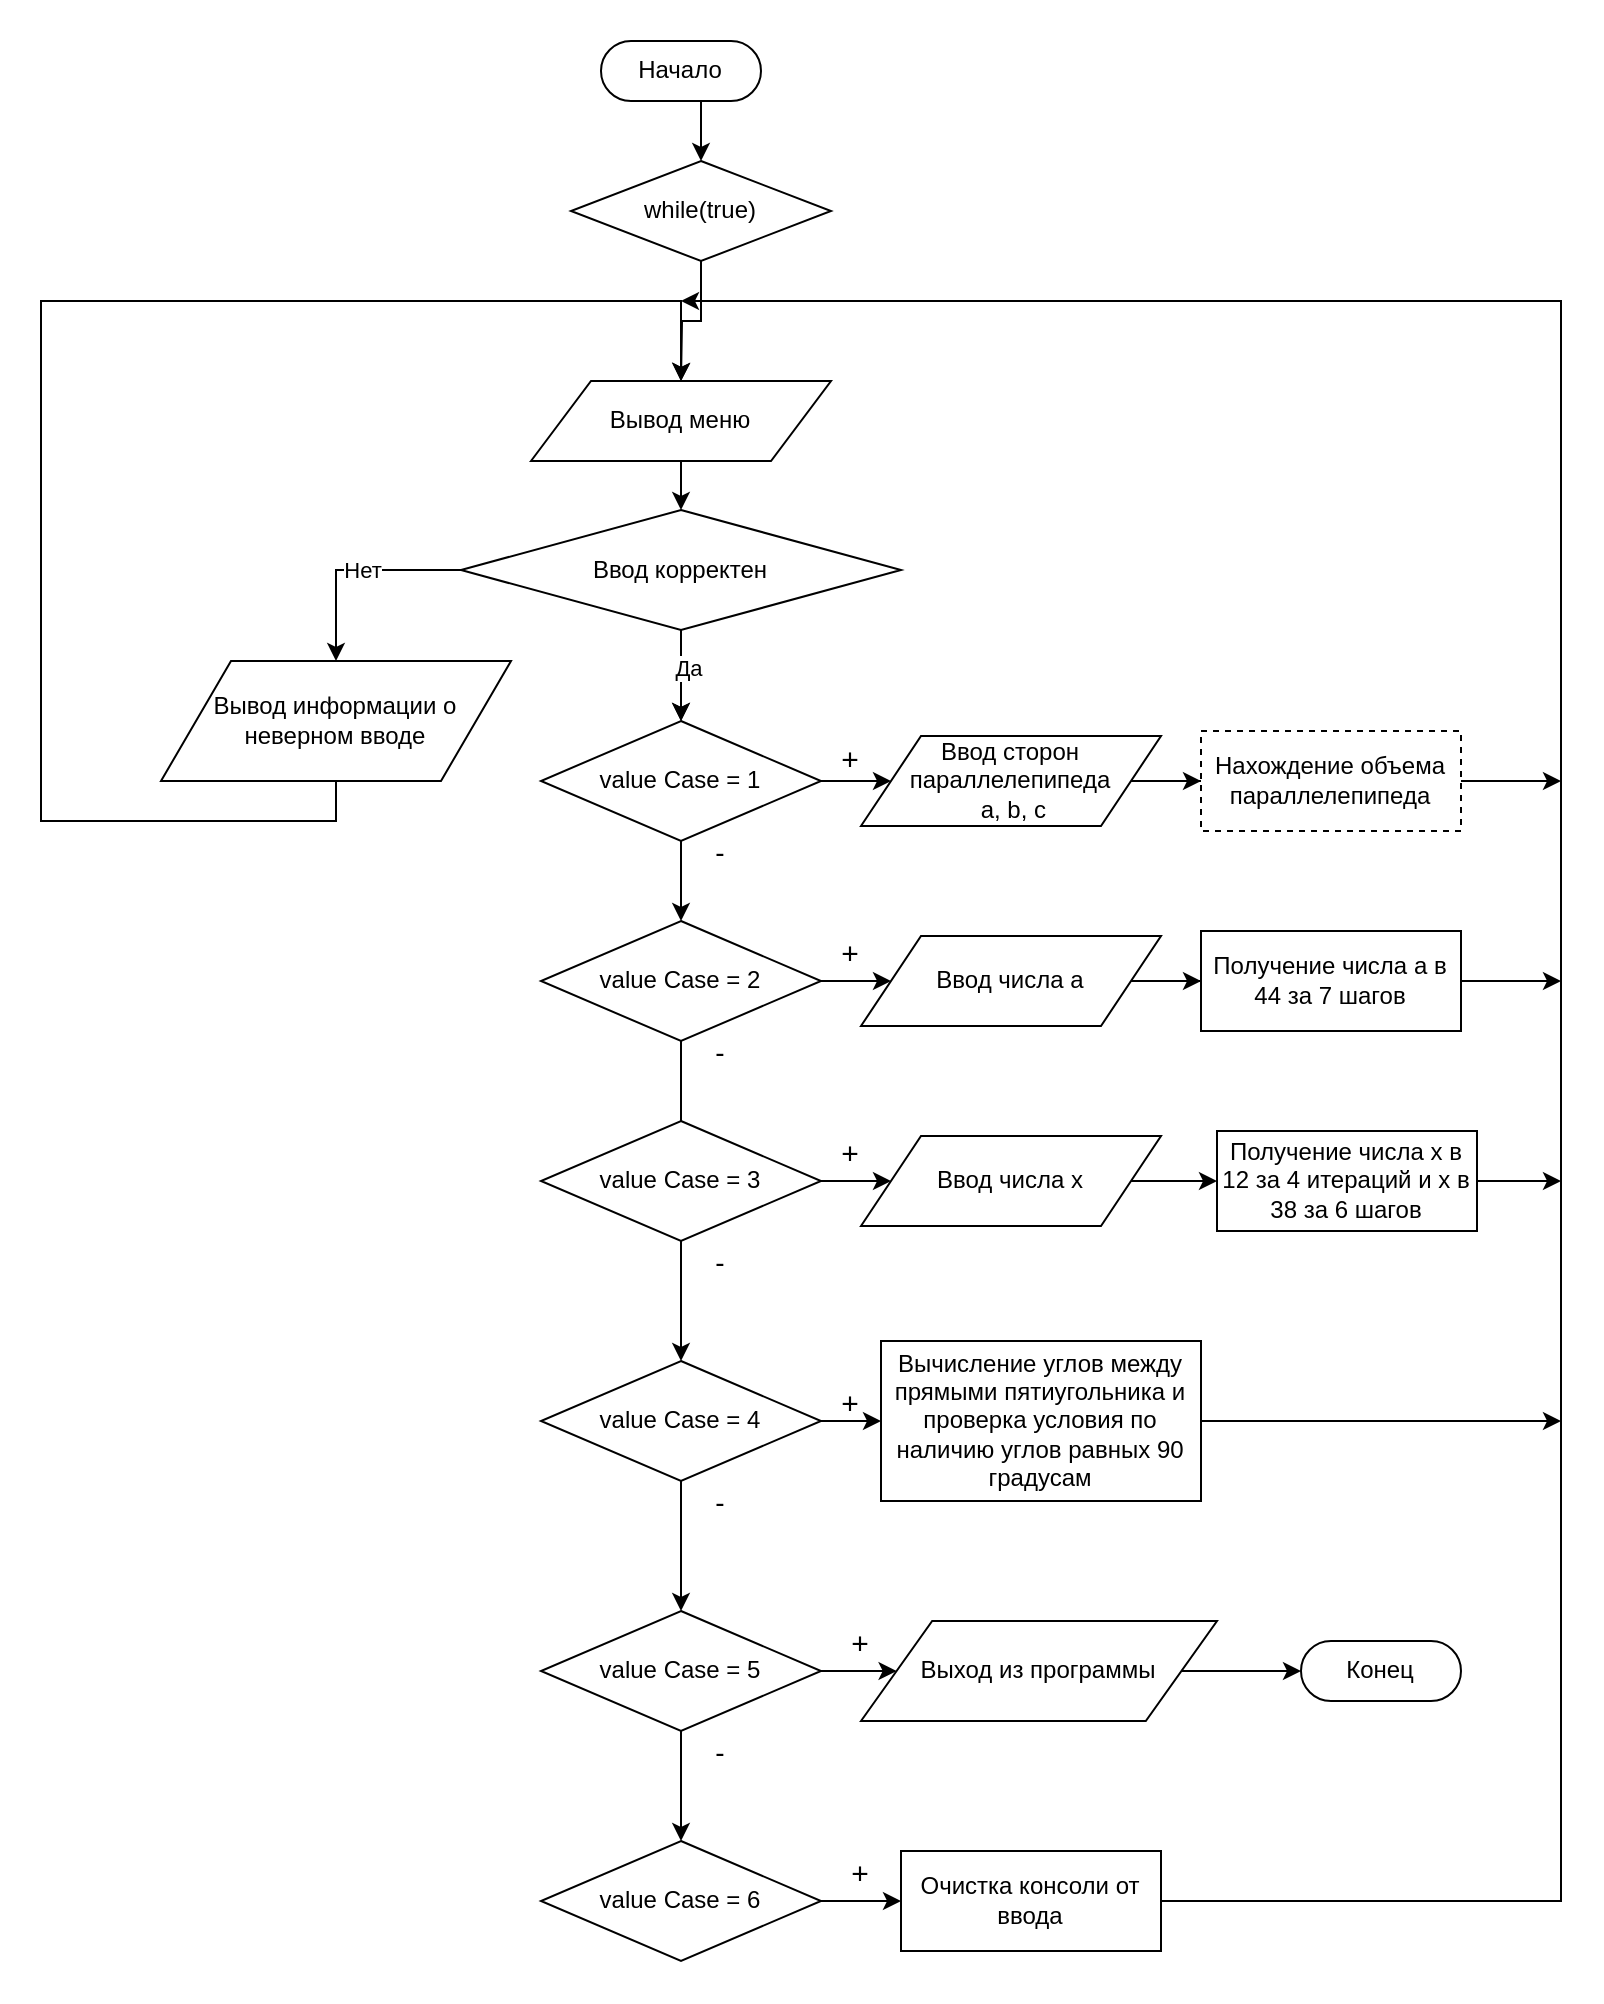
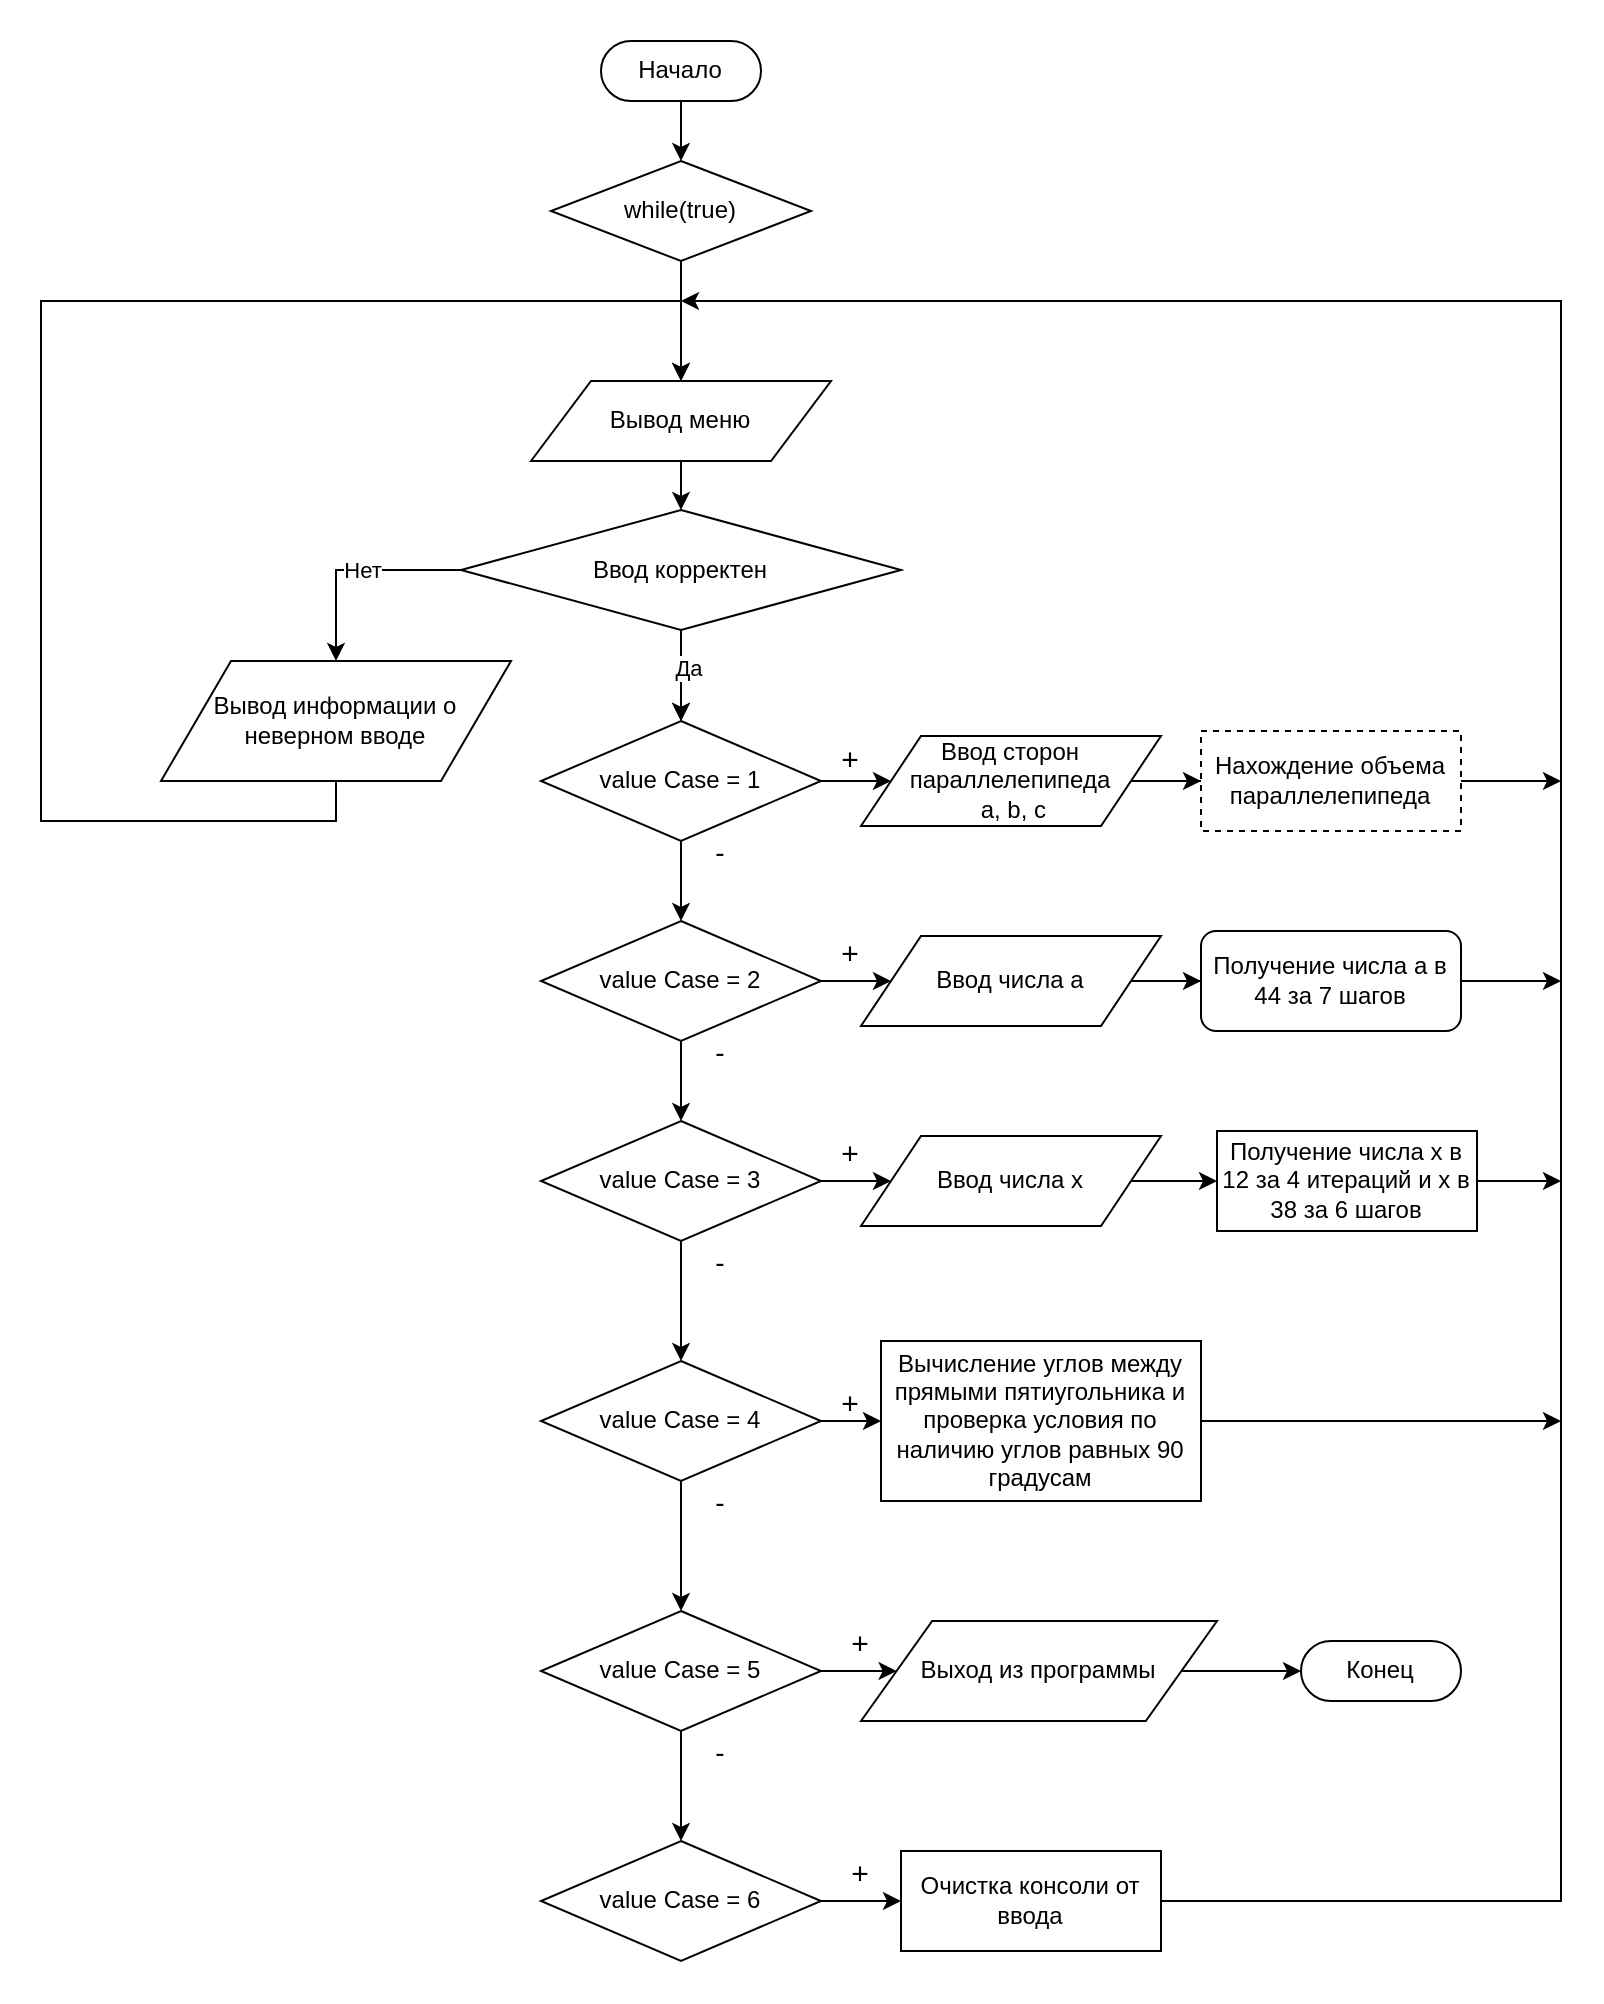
node "while(true)": moved (701, 211) -> (681, 211)
node "Получение числа a в 44 за 7 шагов": shape rectangle -> rounded rectangle
edge "value Case = 2" -- "value Case = 3": arrowhead none -> classic
